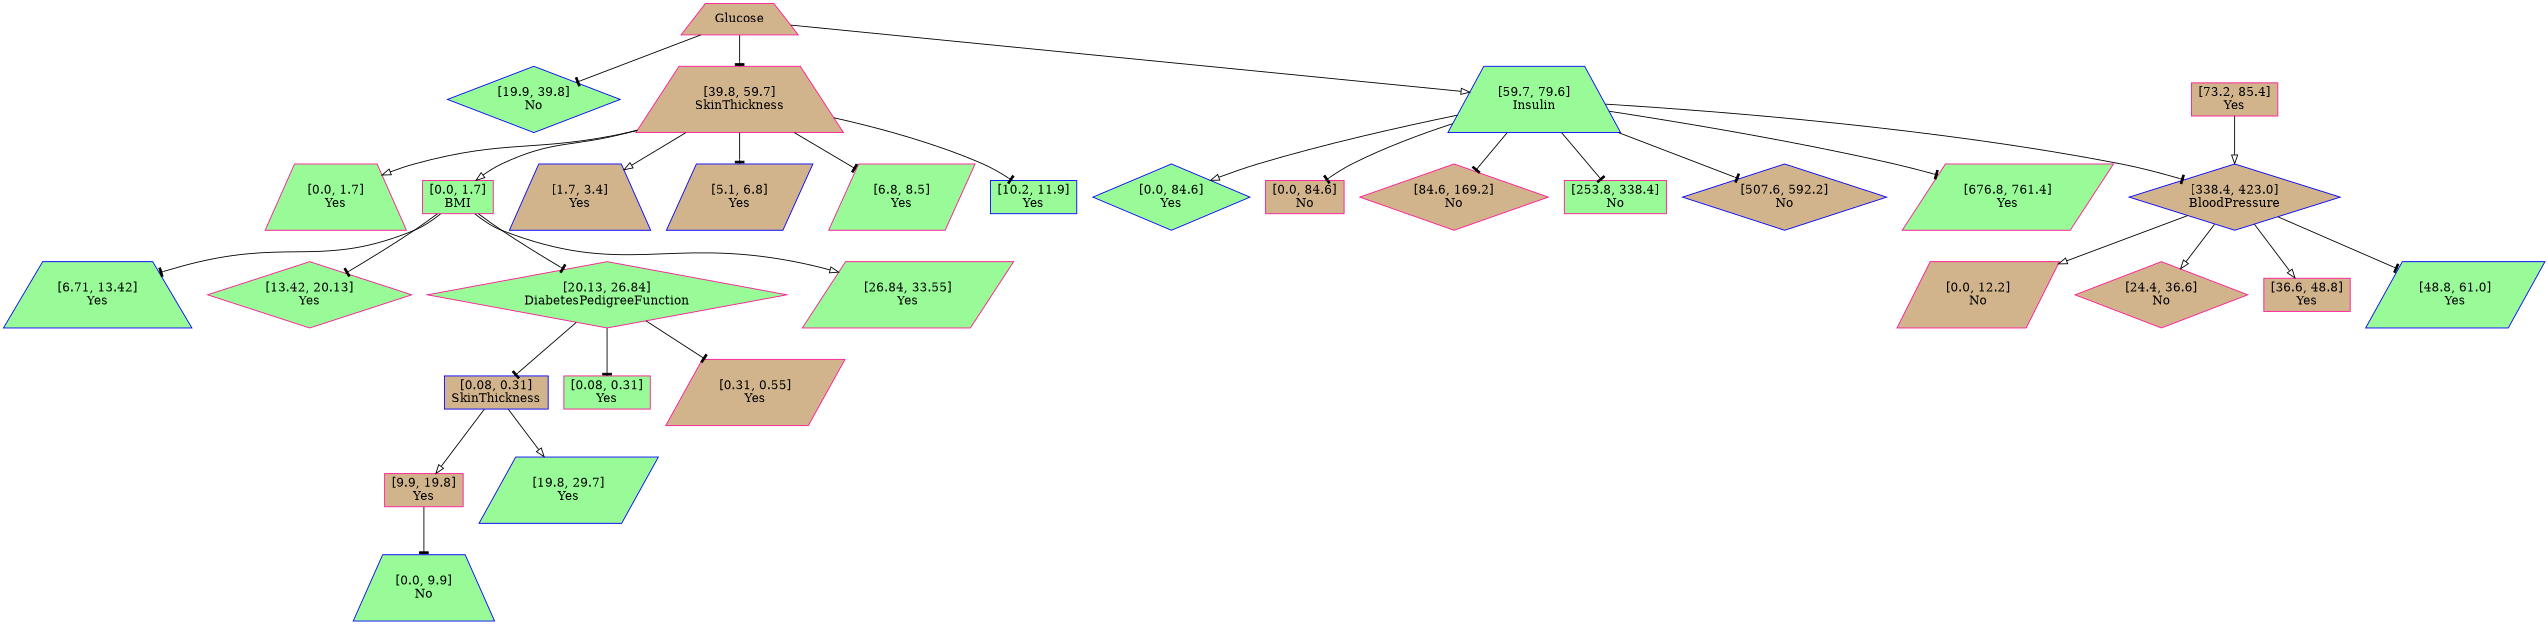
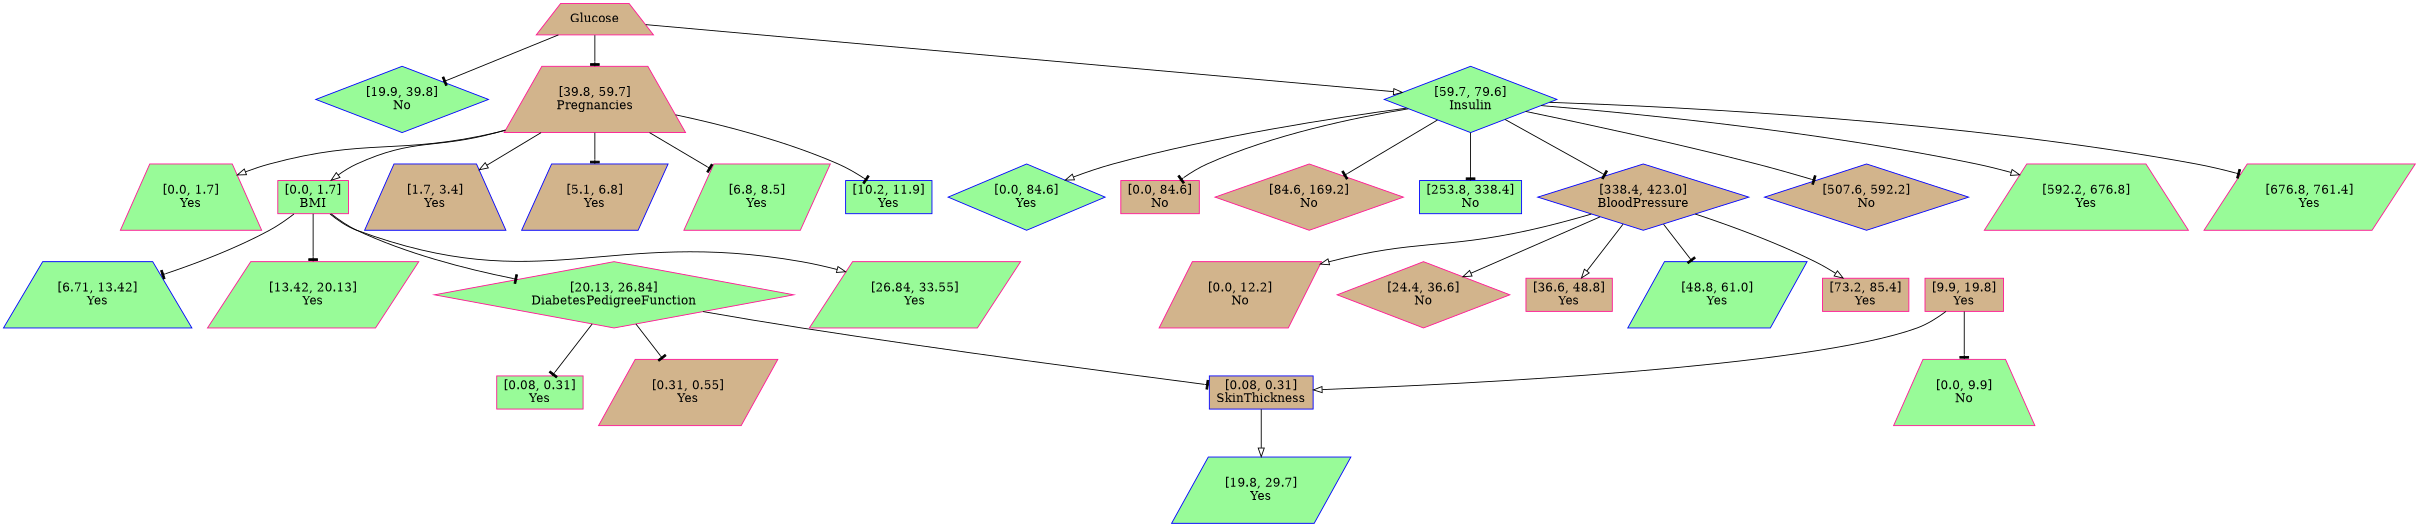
node "[39.8, 59.7] SkinThickness": label "[39.8, 59.7] SkinThickness" -> "[39.8, 59.7] Pregnancies"
node "[59.7, 79.6] Insulin": shape trapezium -> diamond
edge "[73.2, 85.4] Yes" -> "[338.4, 423.0] BloodPressure": reversed
node "[253.8, 338.4] No": color deeppink -> blue
node "[592.2, 676.8] Yes": added
node "[13.42, 20.13] Yes": shape diamond -> parallelogram
edge "[0.08, 0.31] SkinThickness" -> "[9.9, 19.8] Yes": reversed
node "[0.0, 9.9] No": color blue -> deeppink
